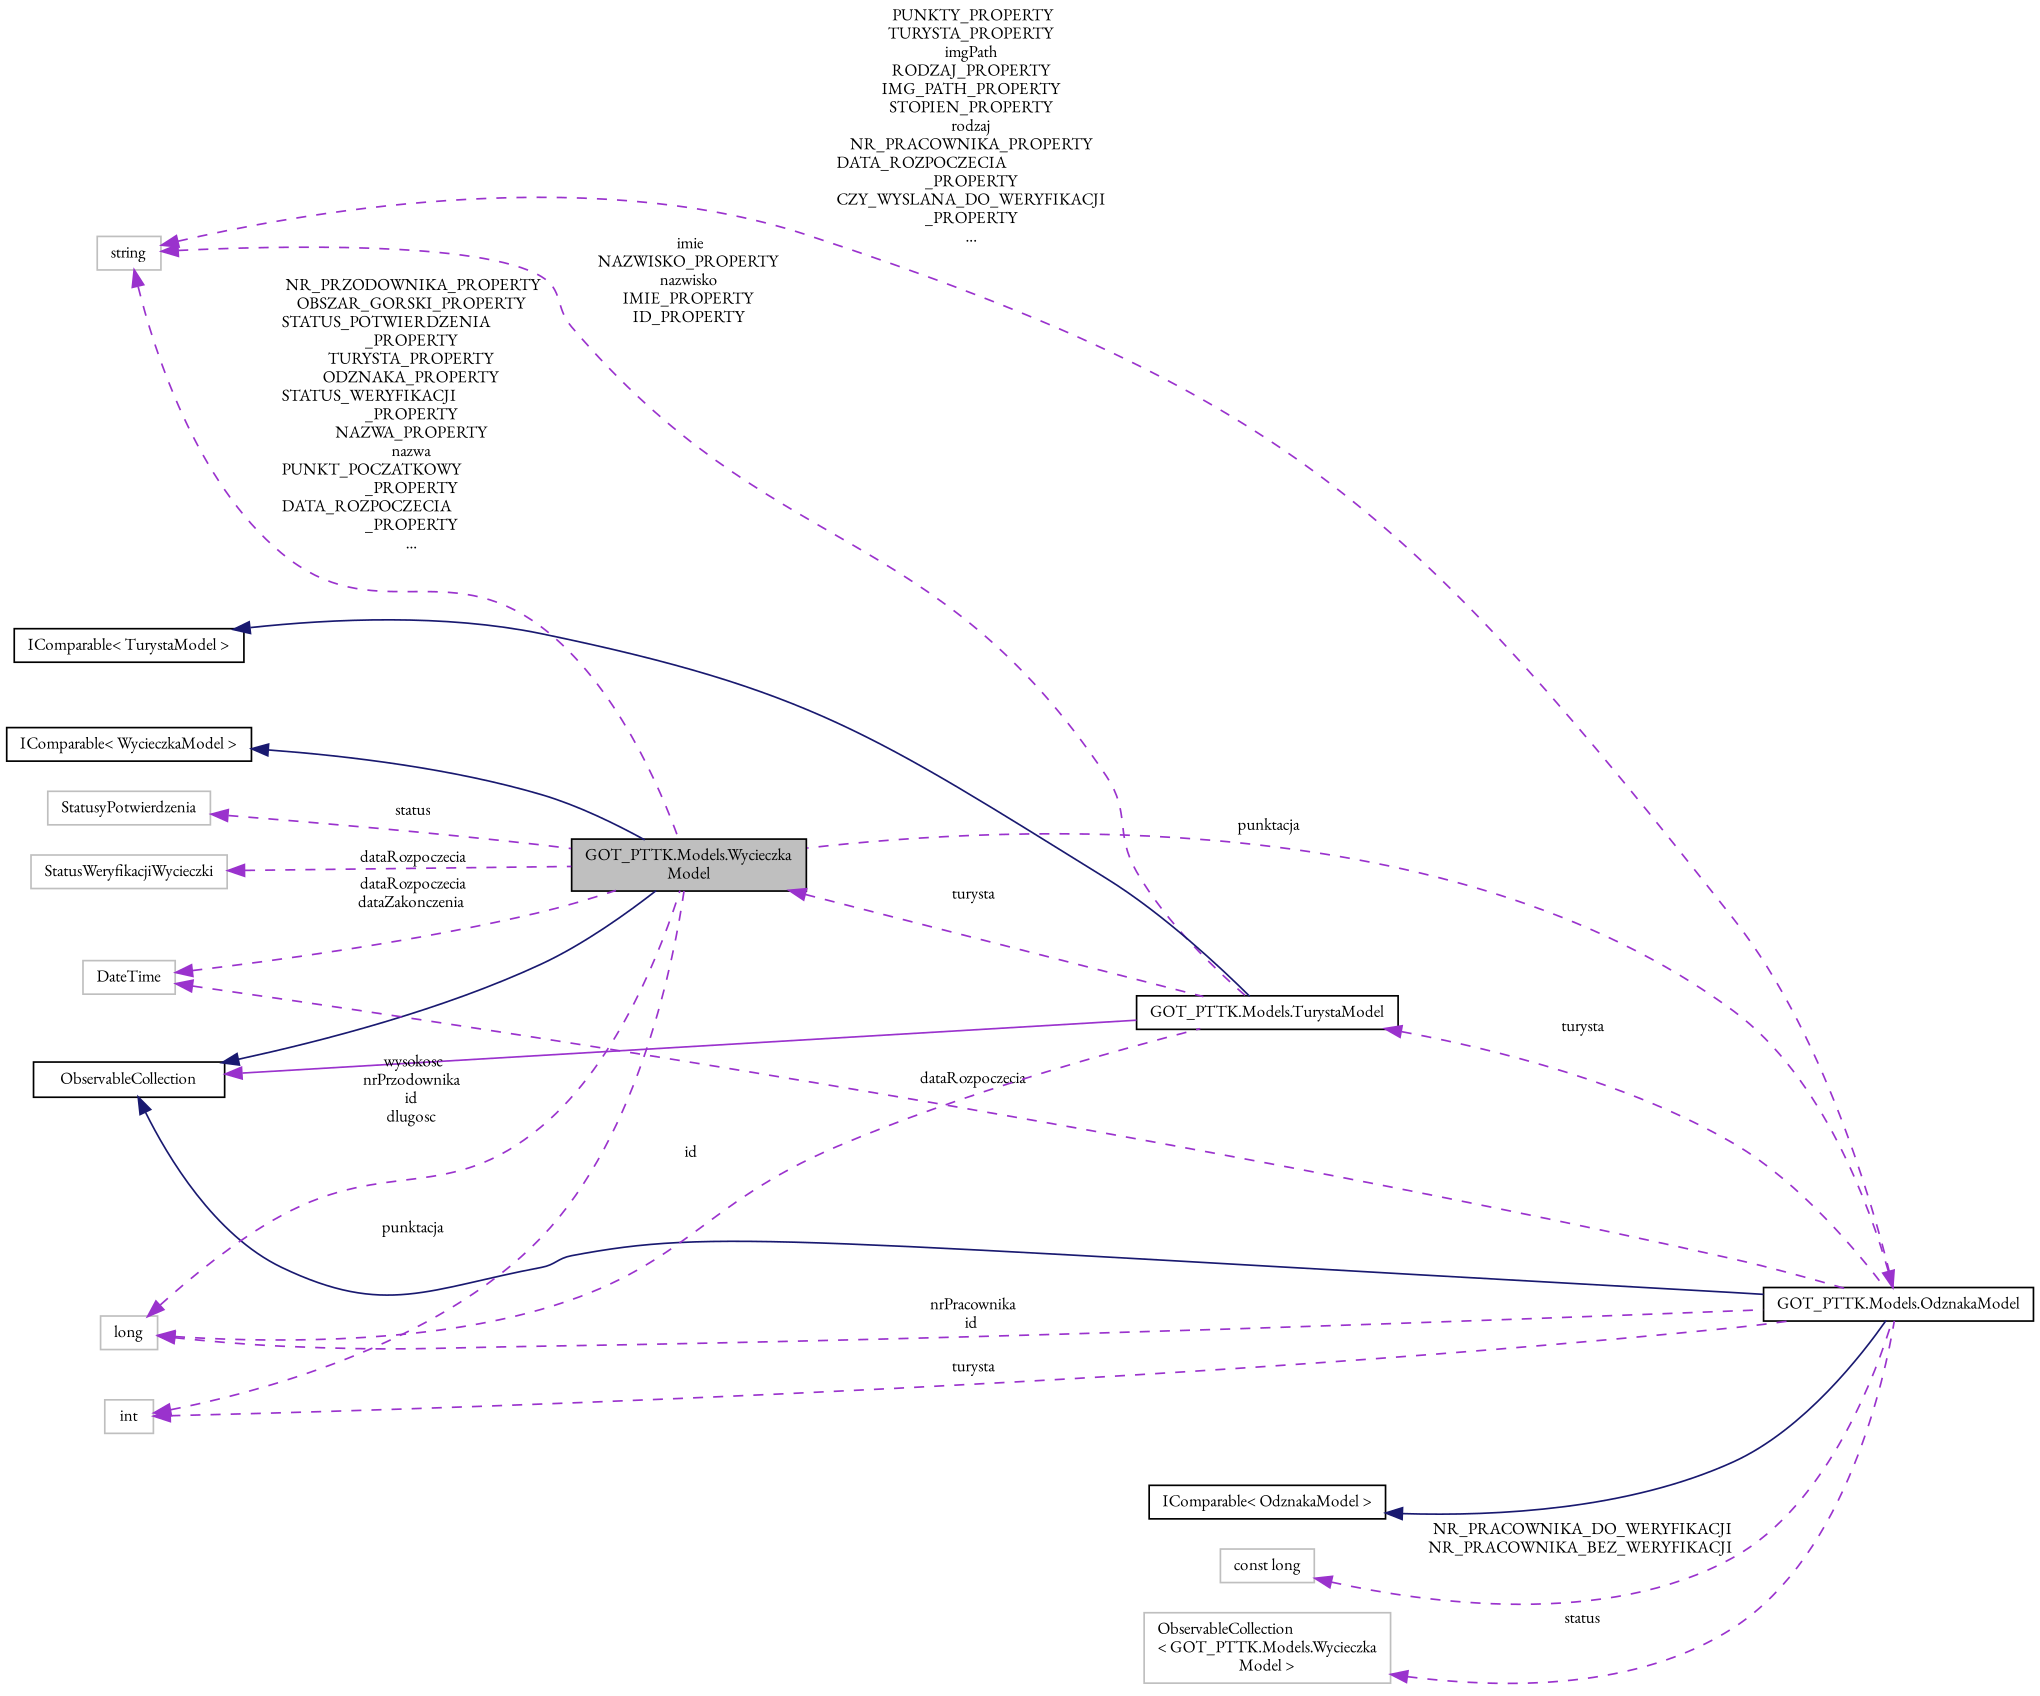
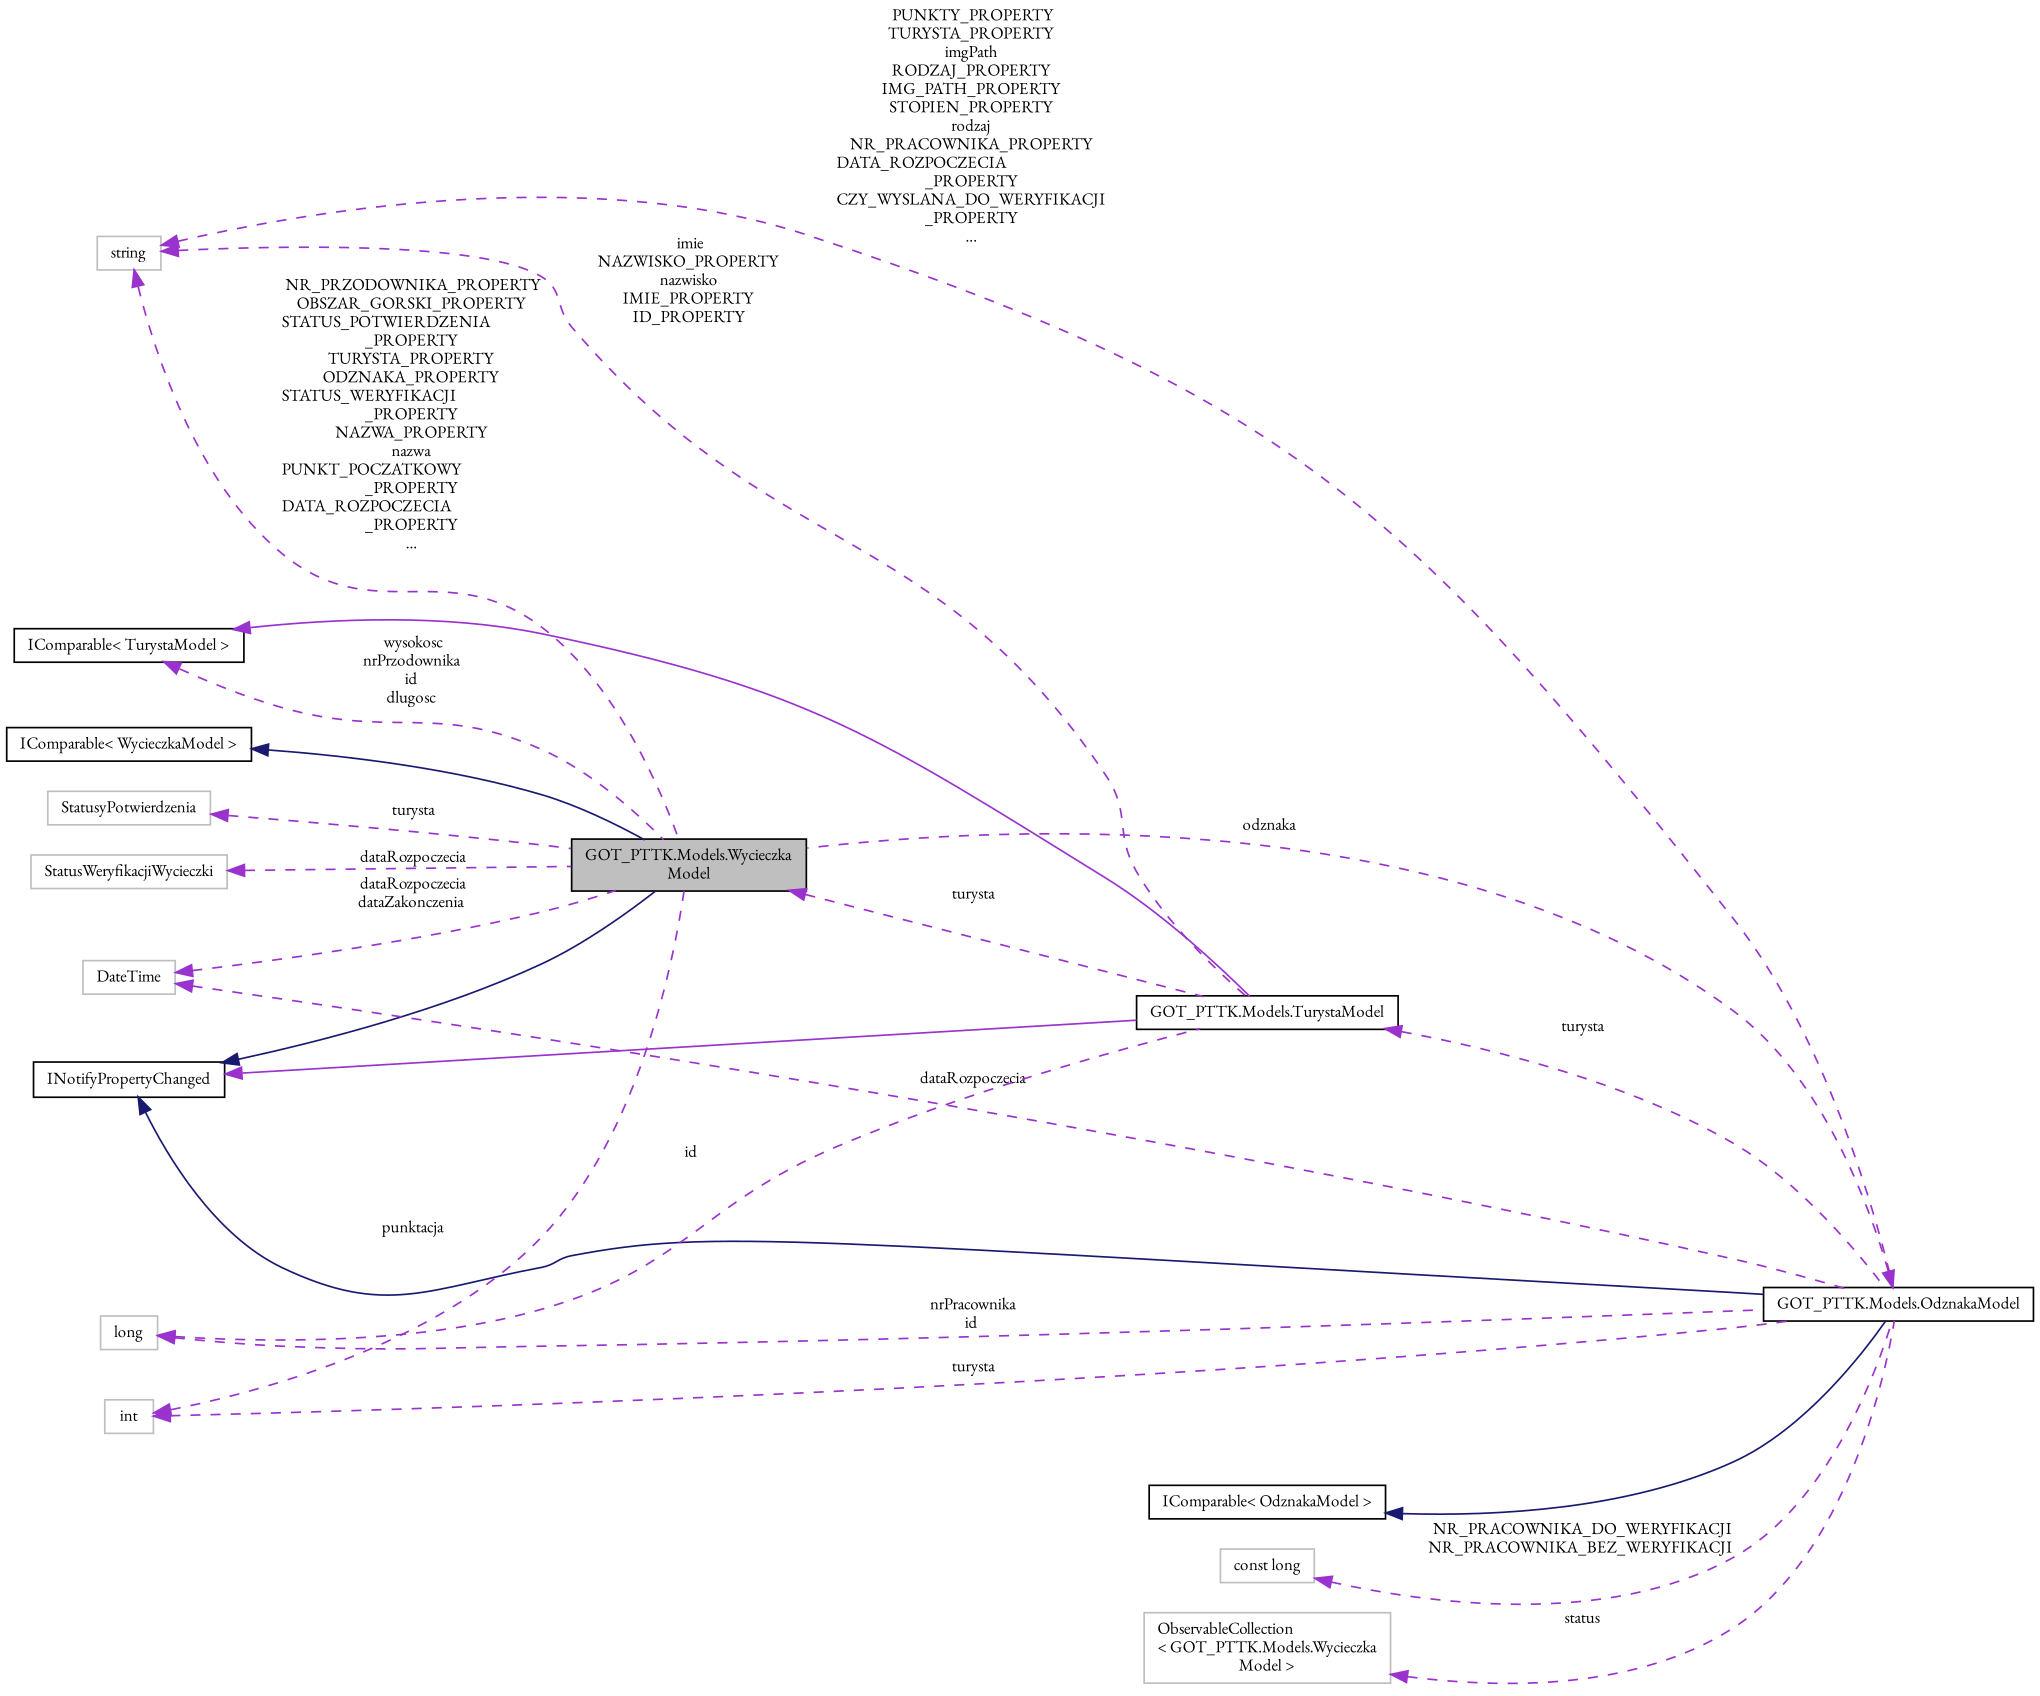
edge "GOT_PTTK.Models.TurystaModel" -> "IComparable< TurystaModel >": color midnightblue -> darkorchid3
edge "GOT_PTTK.Models.Wycieczka Model" -> "StatusyPotwierdzenia": label " status" -> " turysta"
edge "GOT_PTTK.Models.Wycieczka Model" -> "GOT_PTTK.Models.OdznakaModel": label " punktacja" -> " odznaka"
node "ObservableCollection": label "ObservableCollection" -> "INotifyPropertyChanged"
edge "GOT_PTTK.Models.Wycieczka Model" -> "long": now "GOT_PTTK.Models.Wycieczka Model" -> "IComparable< TurystaModel >"
